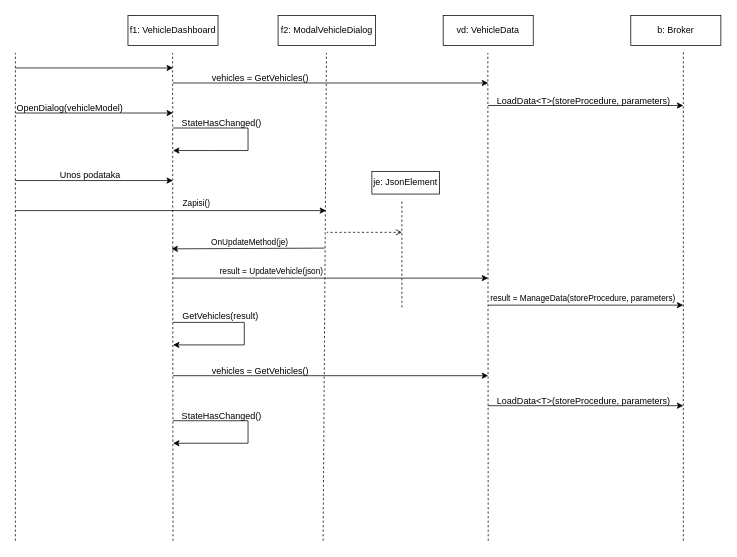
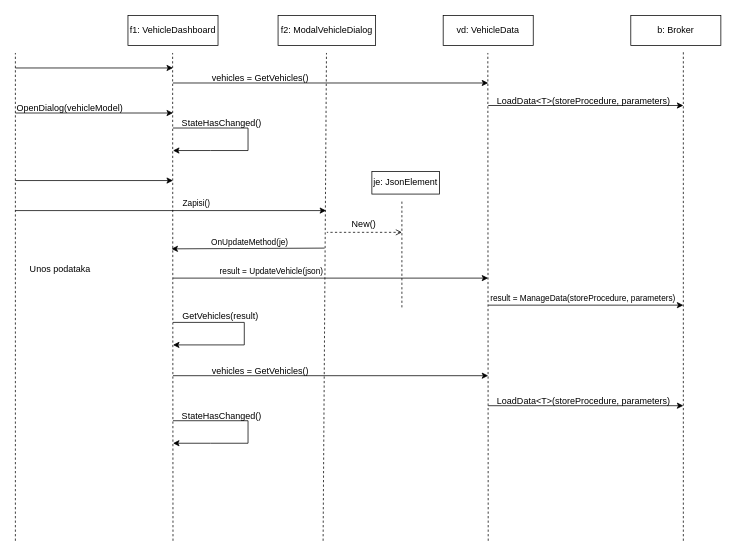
node "Unos podataka": moved (91, 175) -> (61, 269)
node "New()": added
